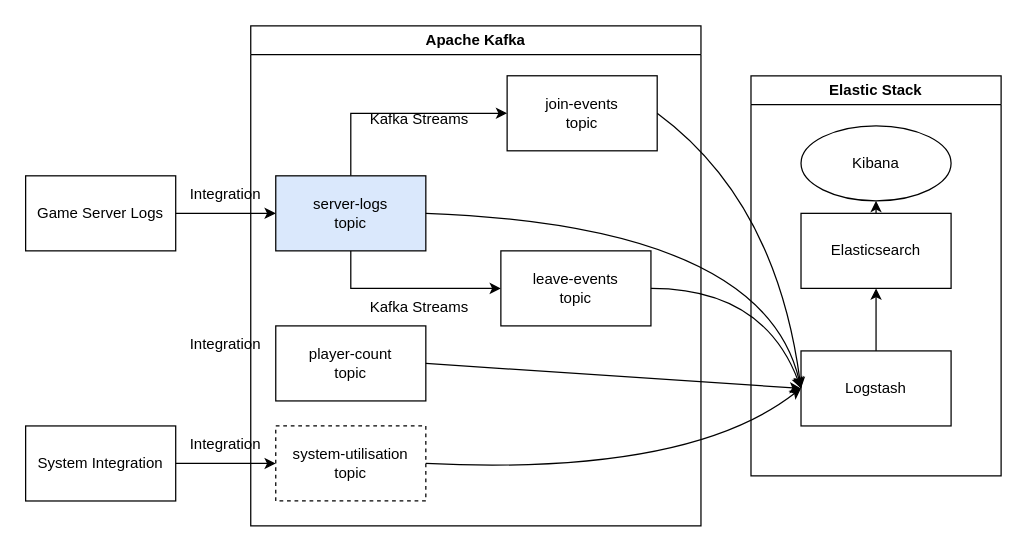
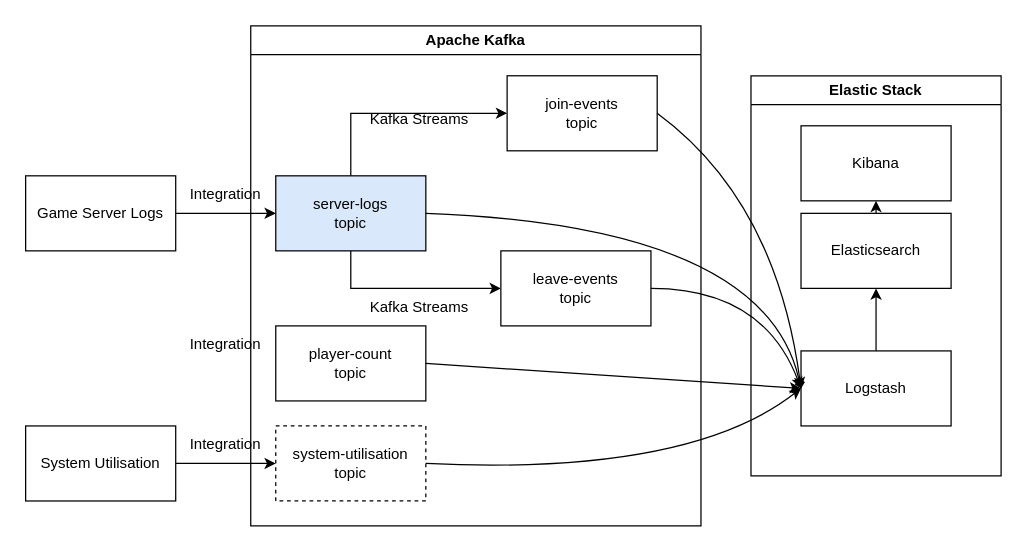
node "Kibana": shape ellipse -> rectangle
edge "server-logs topic" -> "Logstash": arrowhead classic -> diamond
node "System Integration": label "System Integration" -> "System Utilisation"
